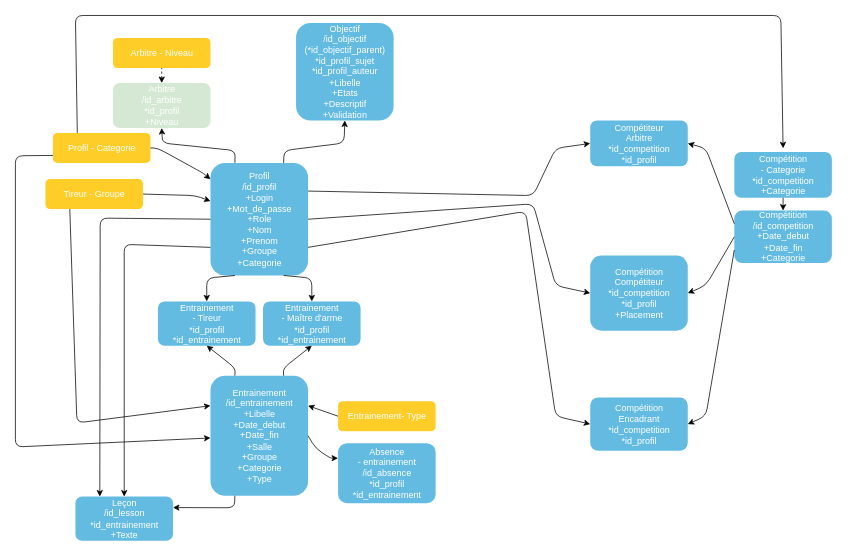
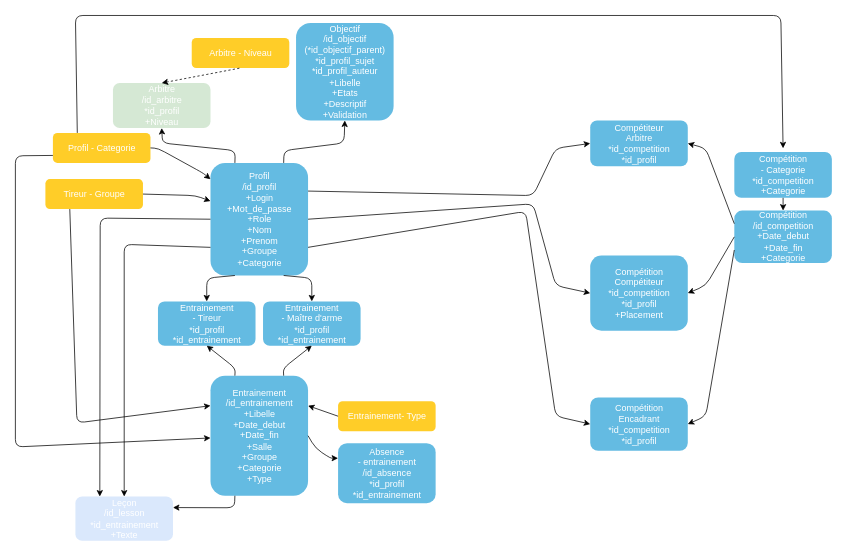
node "Arbitre - Niveau": moved (162, 53) -> (240, 53)
node "Leçon /id_lesson *id_entrainement +Texte": fillcolor #64bbe2 -> #dae8fc
